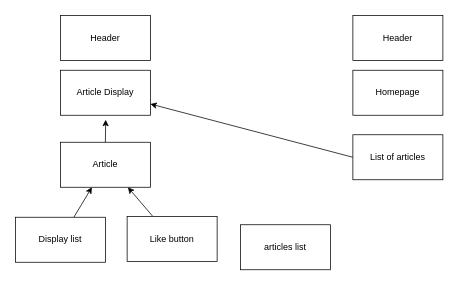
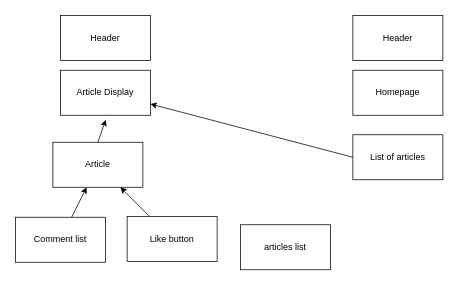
node "Article": moved (105, 165) -> (98, 165)
node "Display list": label "Display list" -> "Comment list"
